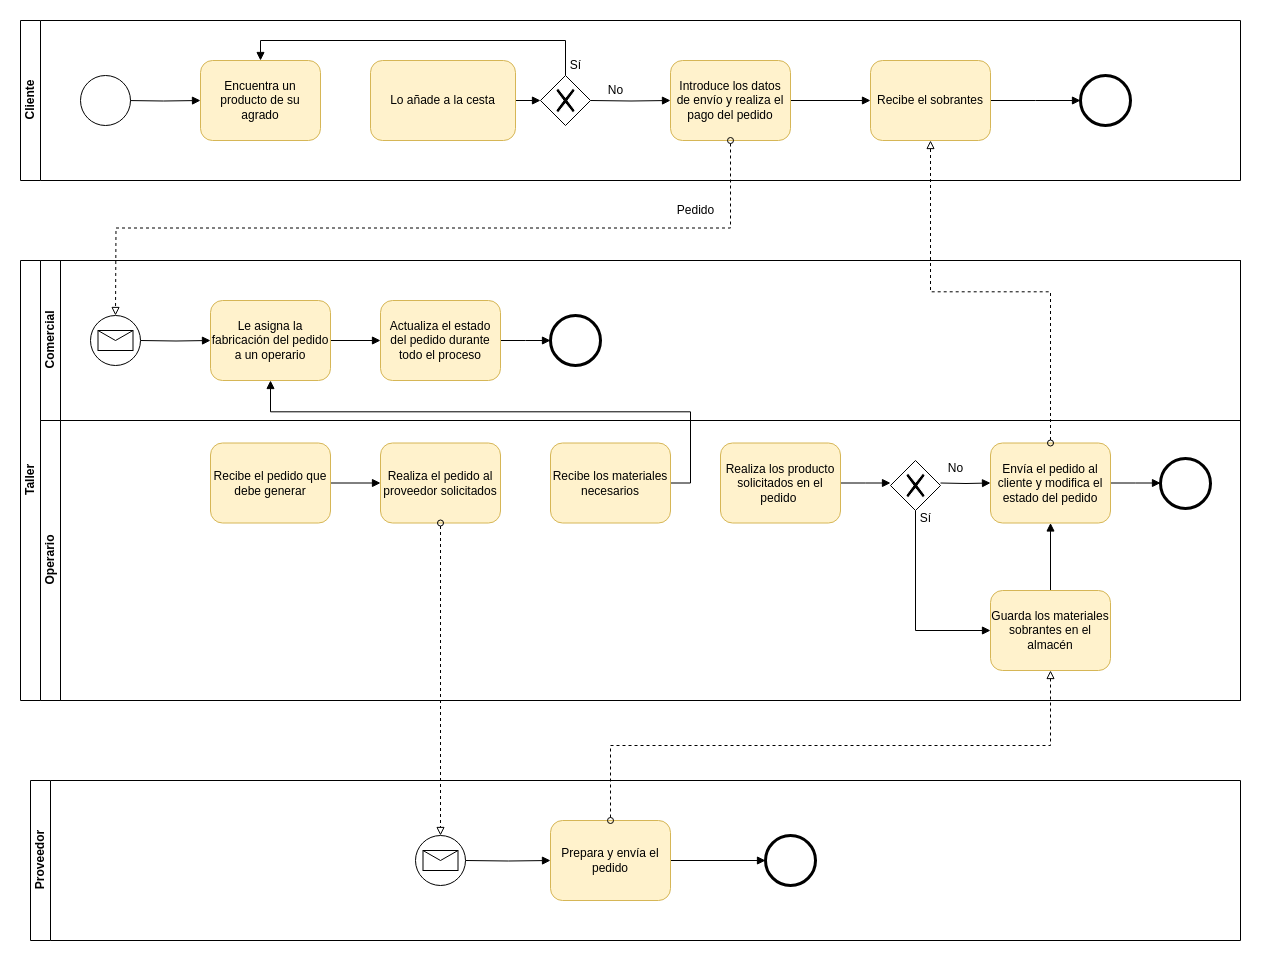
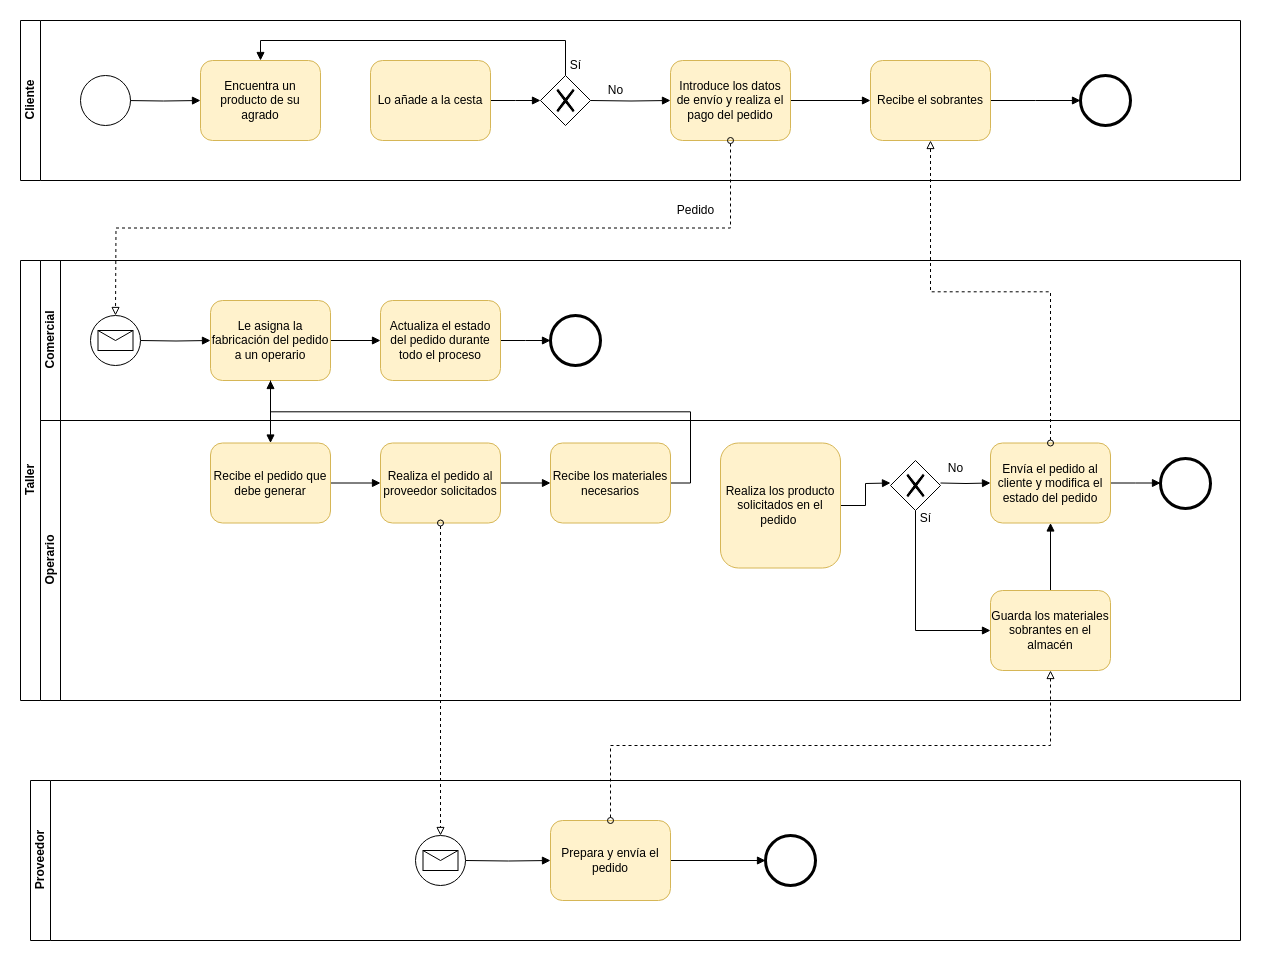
node "Lo añade a la cesta": size 145x80 -> 120x80
edge "Le asigna la fabricación del pedido a un operario" -> "Recibe el pedido que debe generar": added
edge "Realiza el pedido al proveedor solicitados" -> "Recibe los materiales necesarios": added
node "Realiza los producto solicitados en el pedido": size 120x80 -> 120x125
